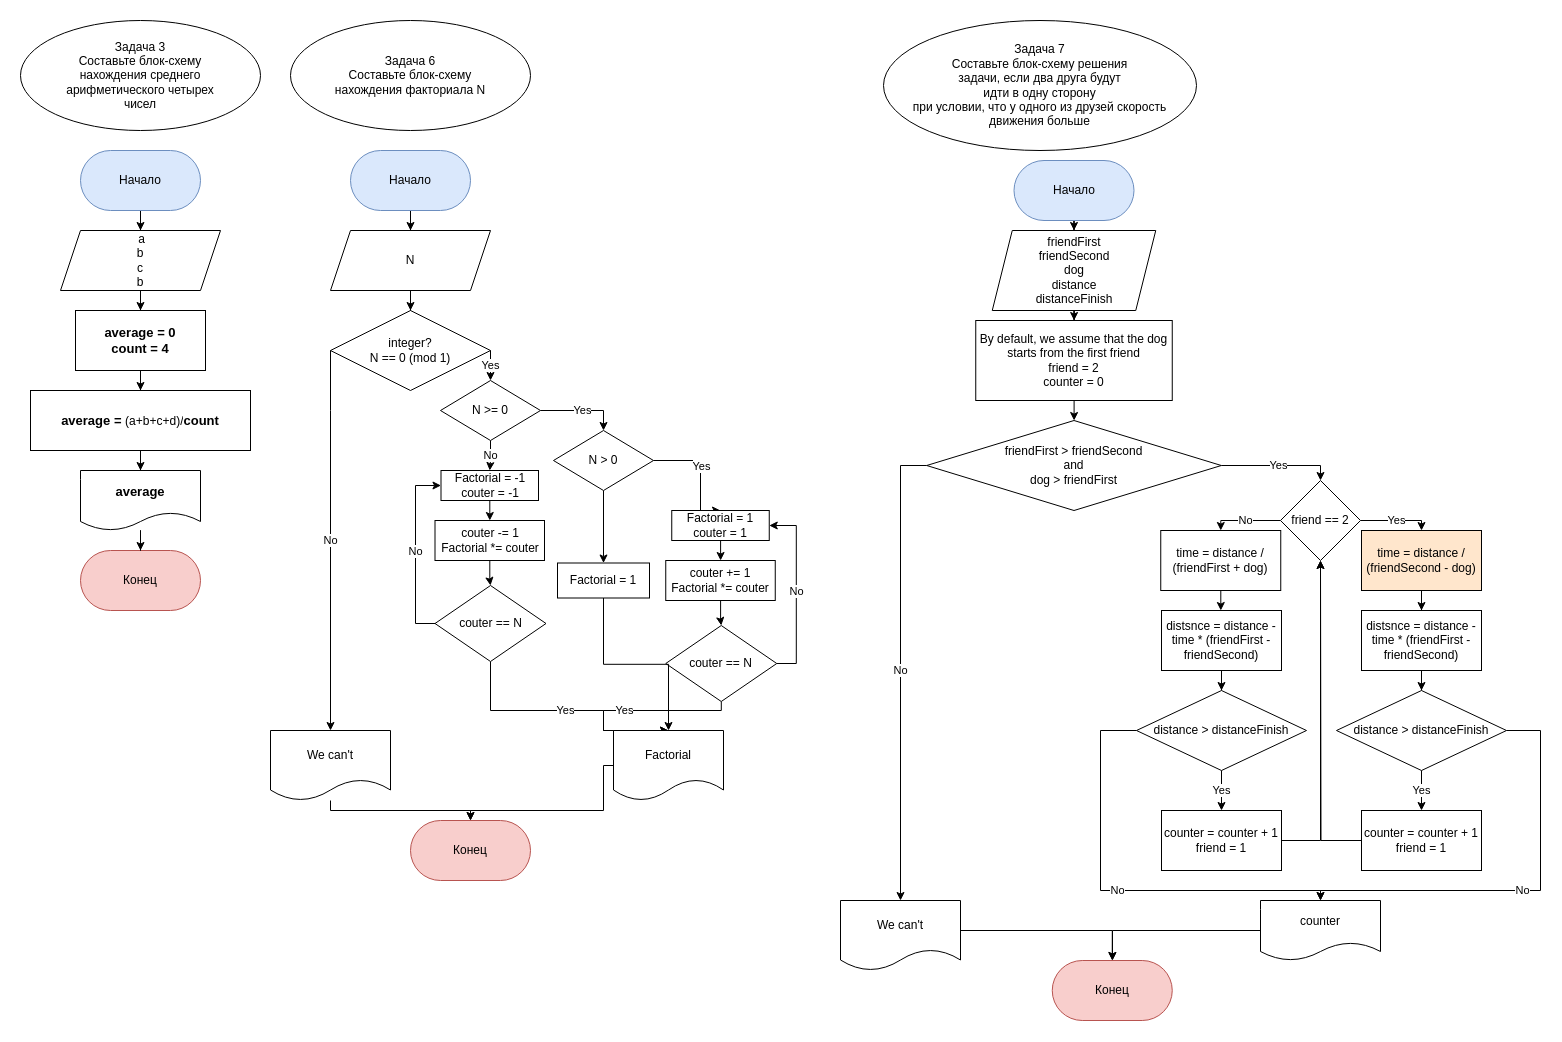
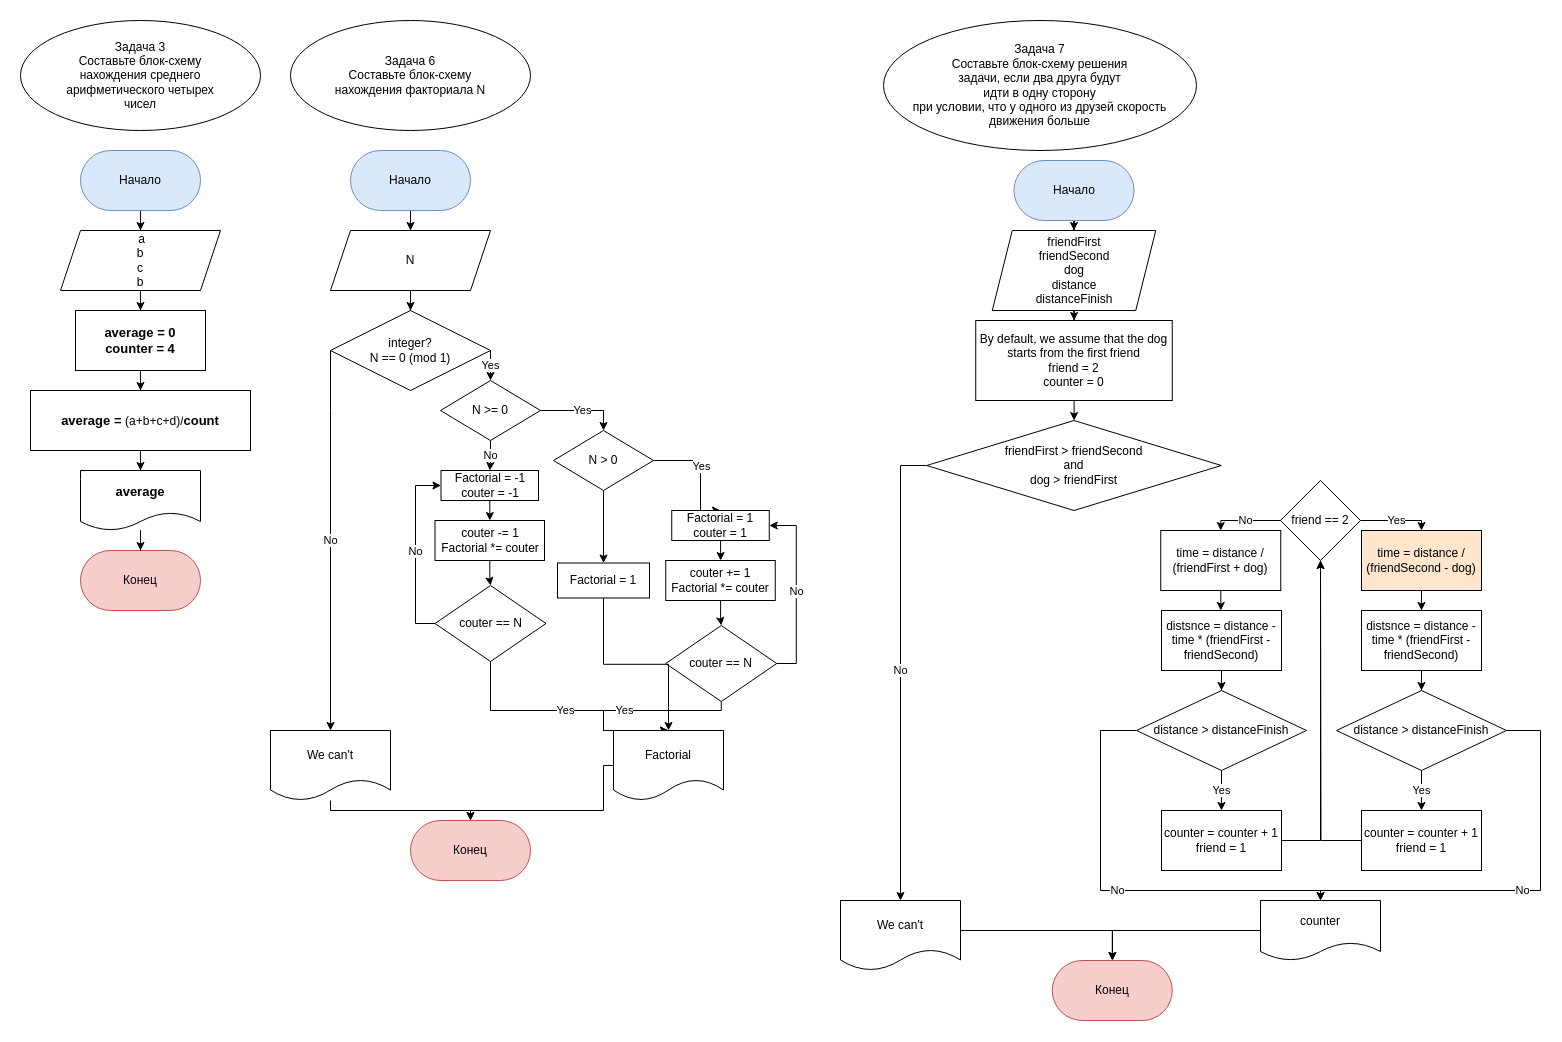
node "average = 0 count = 4": label "average = 0 count = 4" -> "average = 0 counter = 4"
edge "friendFirst > friendSecond and dog > friendFirst" -> "friend == 2": removed, label "Yes"
